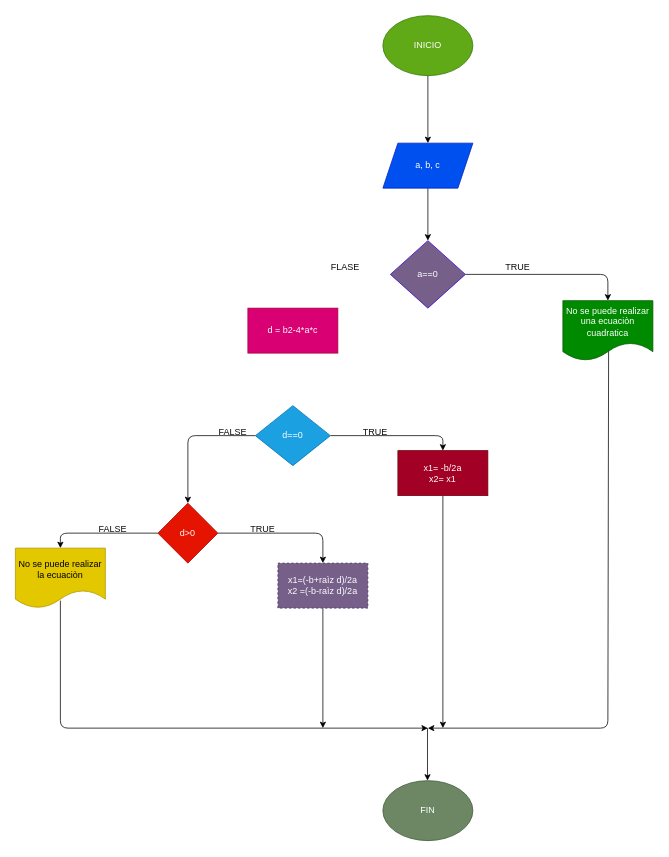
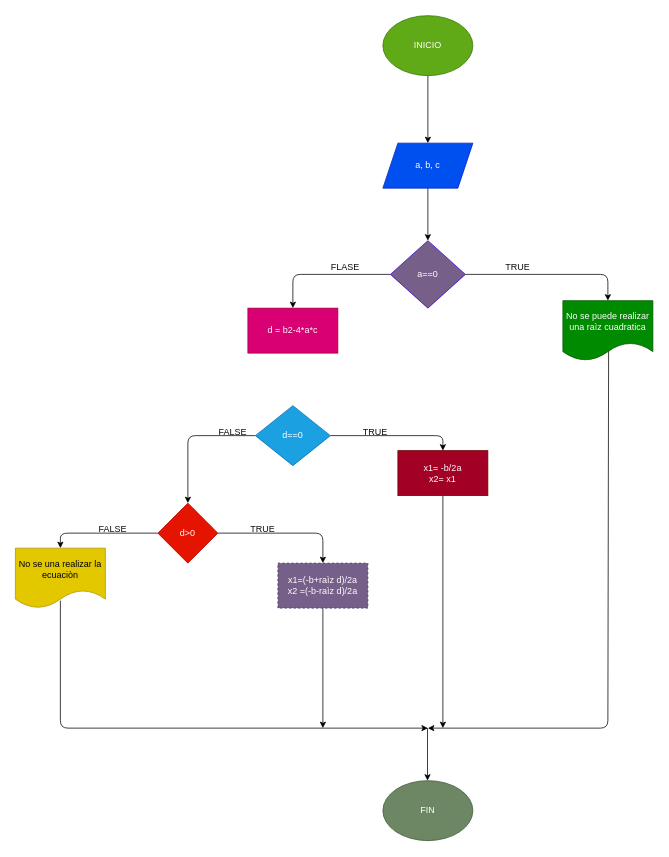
edge "a==0" -> "d = b2-4*a*c": added
node "No se puede realizar una ecuaciòn cuadratica": label "No se puede realizar una ecuaciòn cuadratica" -> "No se puede realizar una raìz cuadratica"
node "No se puede realizar la ecuaciòn": label "No se puede realizar la ecuaciòn" -> "No se una realizar la ecuaciòn"
